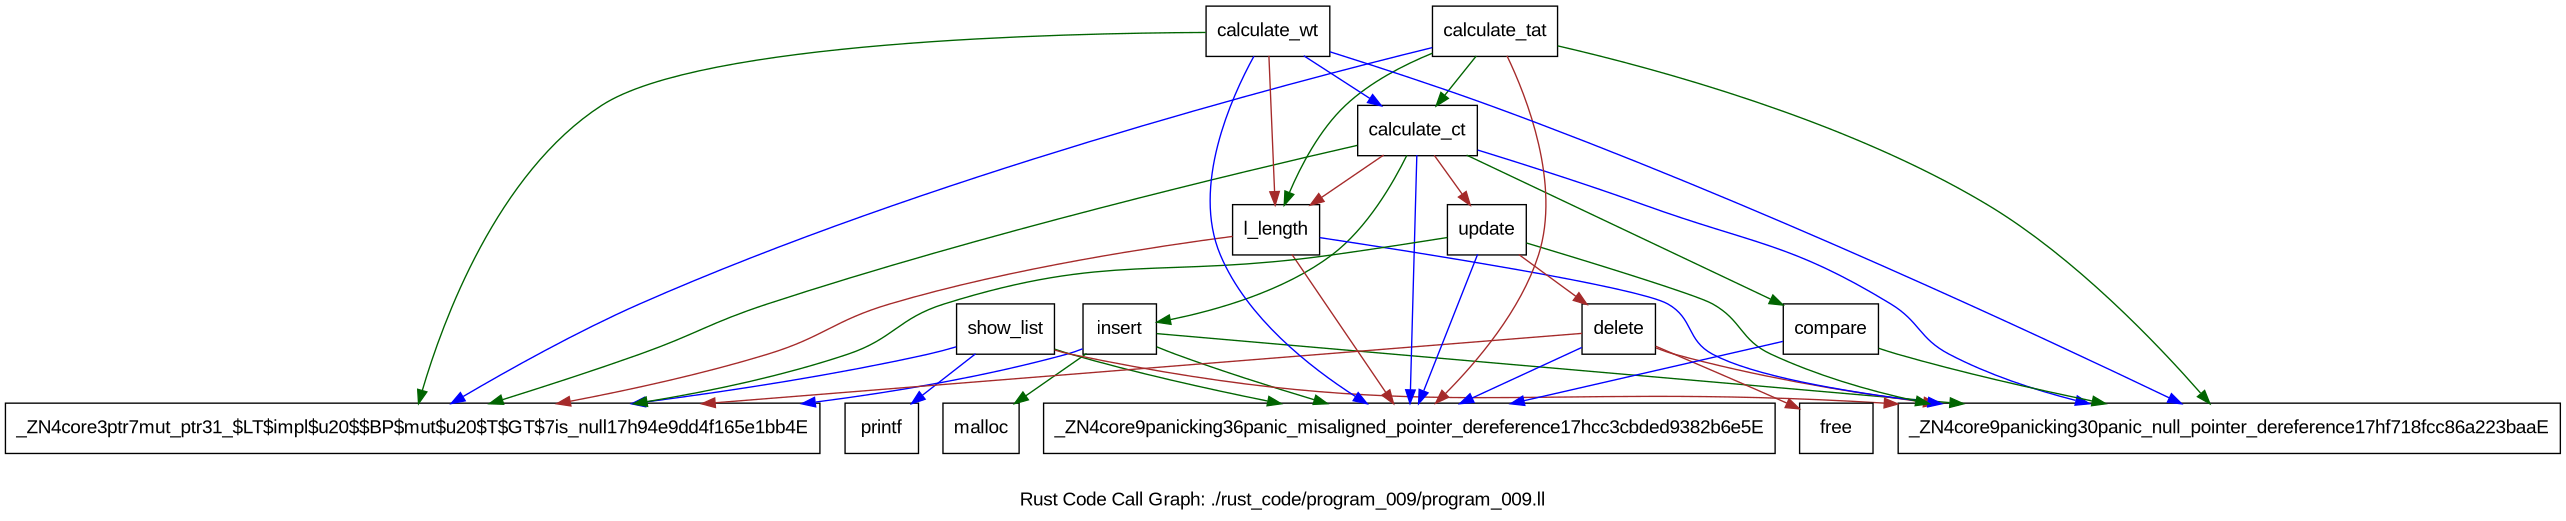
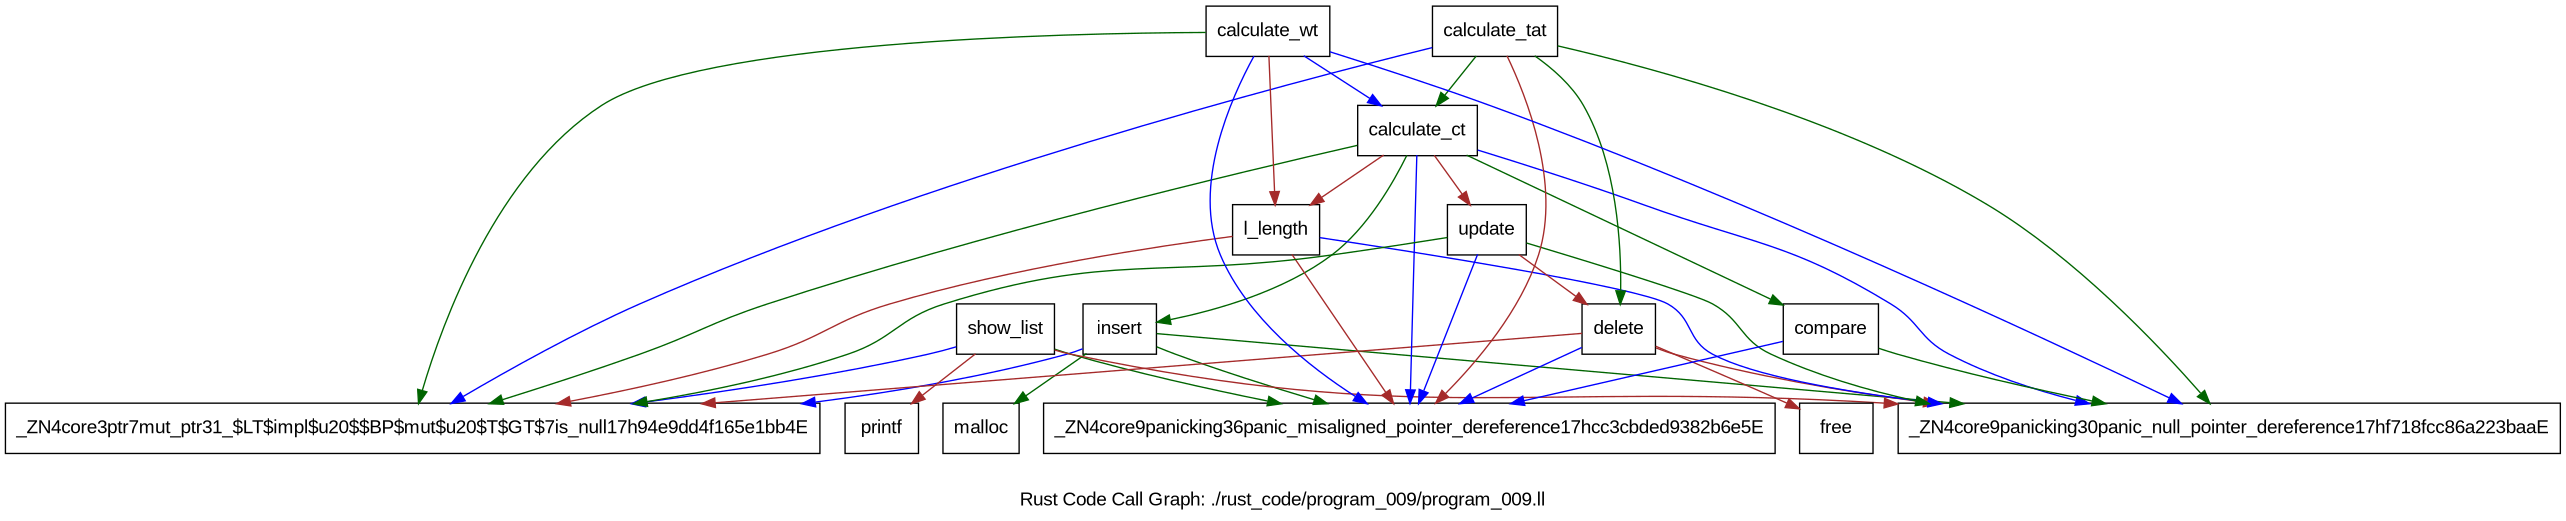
edge "calculate_tat" -> "l_length": now "calculate_tat" -> "delete"
edge "show_list" -> "printf": color blue -> brown
